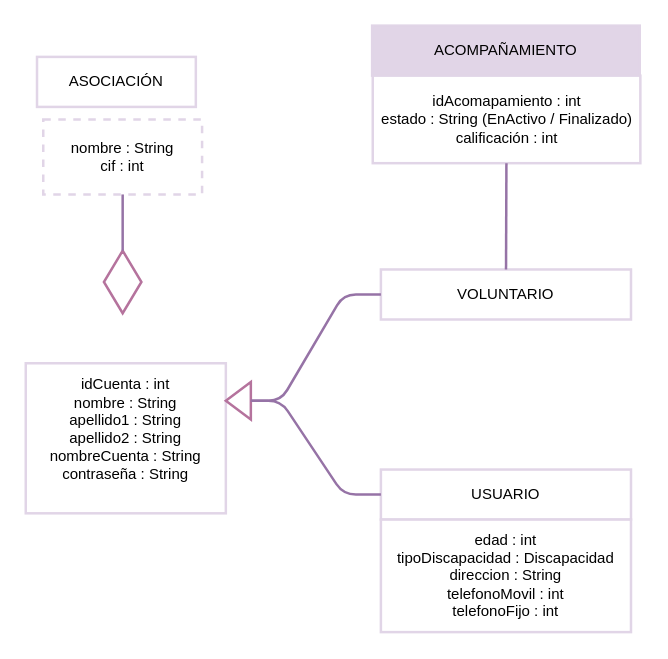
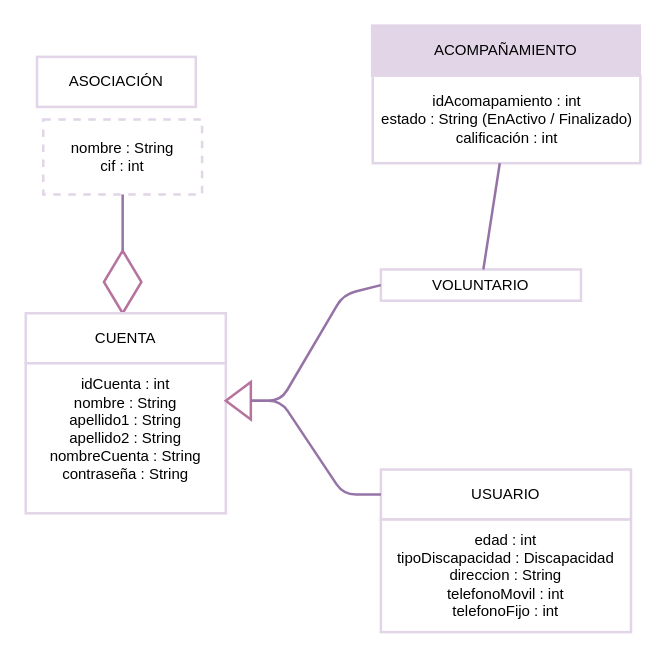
node "VOLUNTARIO": size 250x50 -> 200x31
node "CUENTA": added
